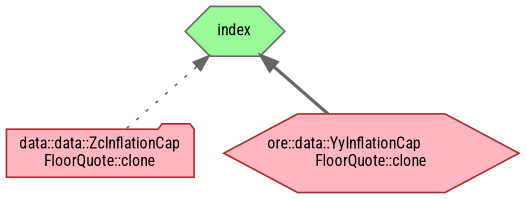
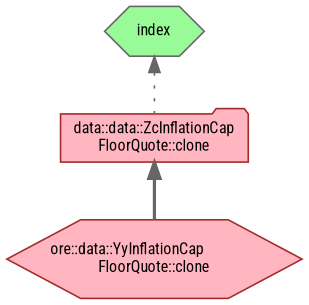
edge "ore::data::YyInflationCap FloorQuote::clone" -> "index": now "ore::data::YyInflationCap FloorQuote::clone" -> "data::data::ZcInflationCap FloorQuote::clone"
